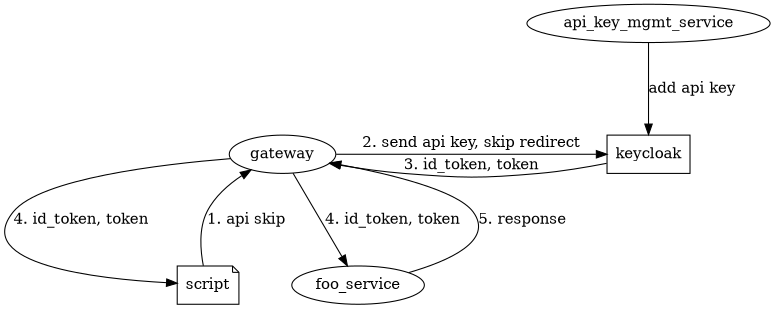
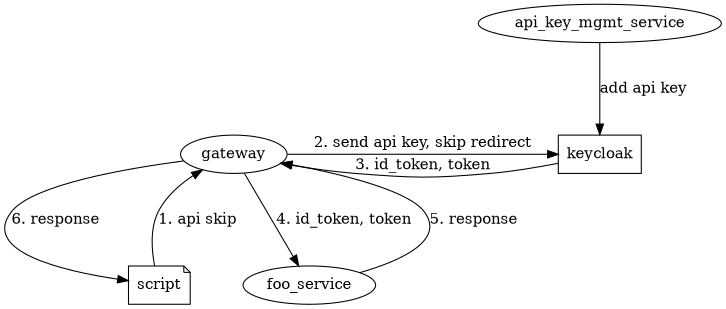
edge "gateway" -> "script": label "4. id_token, token" -> "6. response"
